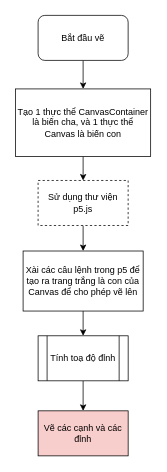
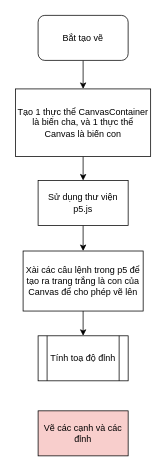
node "Bắt đầu vẽ": label "Bắt đầu vẽ" -> "Bắt tạo vẽ"
node "Sử dụng thư viện p5.js": style dashed -> solid
edge "Tính toạ độ đỉnh" -> "Vẽ các cạnh và các đỉnh": removed
